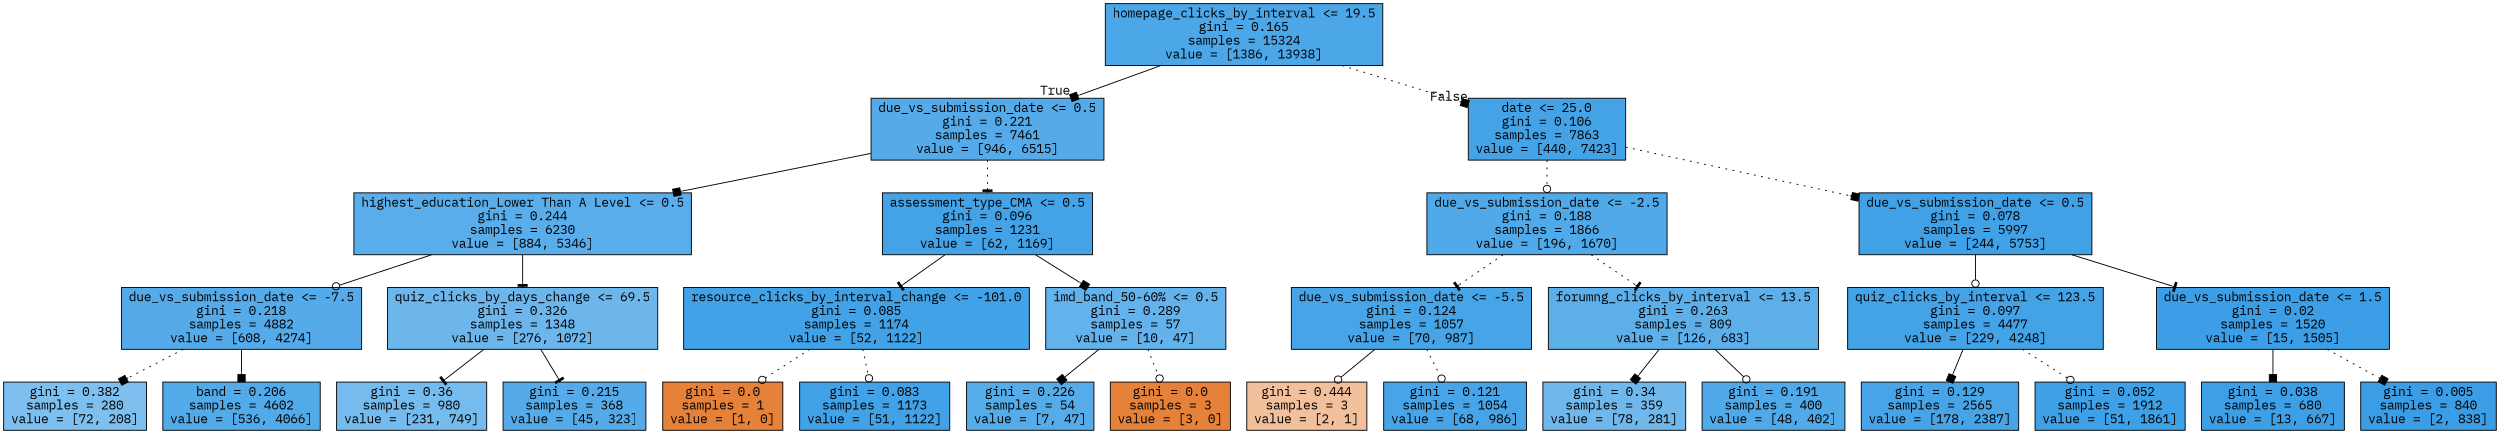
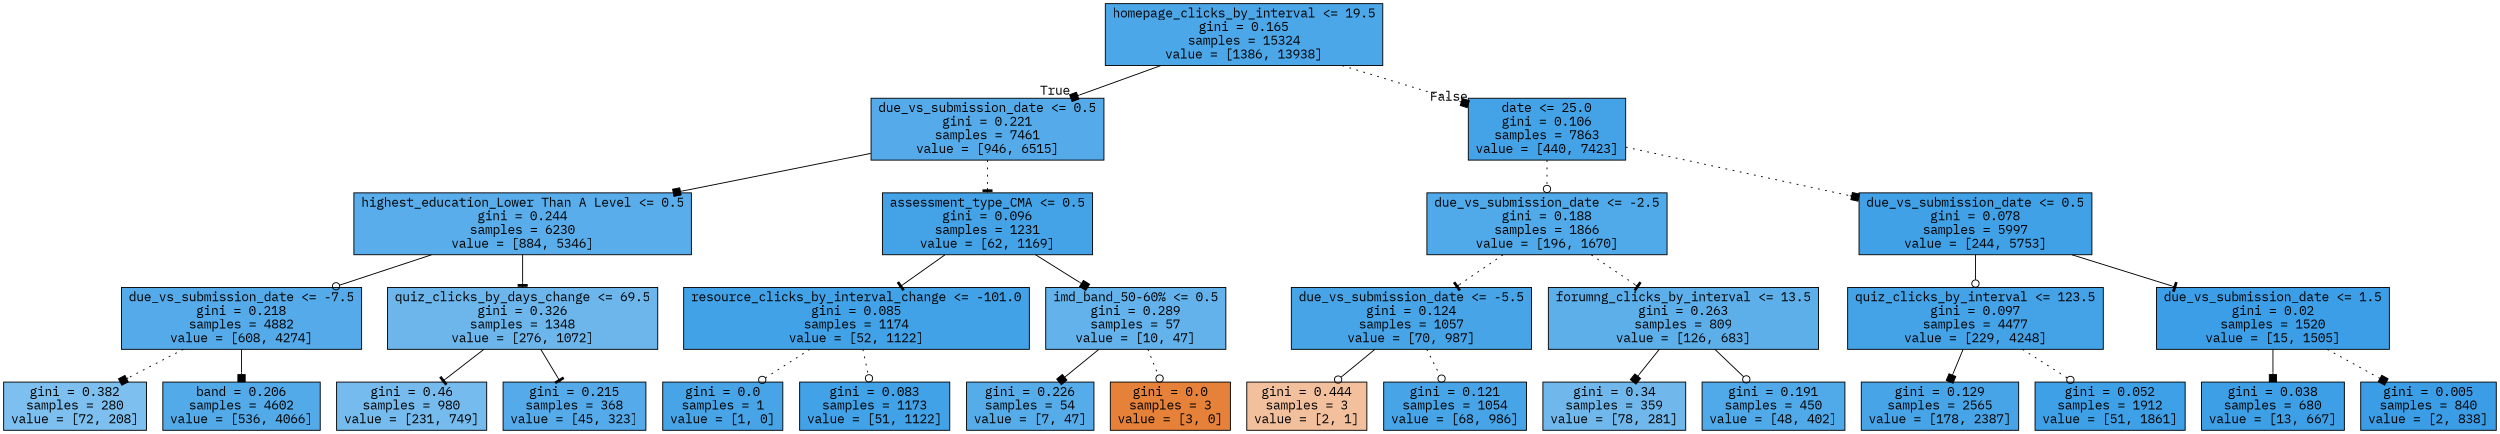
node "gini = 0.36 samples = 980 value = [231, 749]": label "gini = 0.36 samples = 980 value = [231, 749]" -> "gini = 0.46 samples = 980 value = [231, 749]"
node "gini = 0.0 samples = 1 value = [1, 0]": fillcolor #e58139ff -> #399de5ed
node "gini = 0.191 samples = 400 value = [48, 402]": label "gini = 0.191 samples = 400 value = [48, 402]" -> "gini = 0.191 samples = 450 value = [48, 402]"
